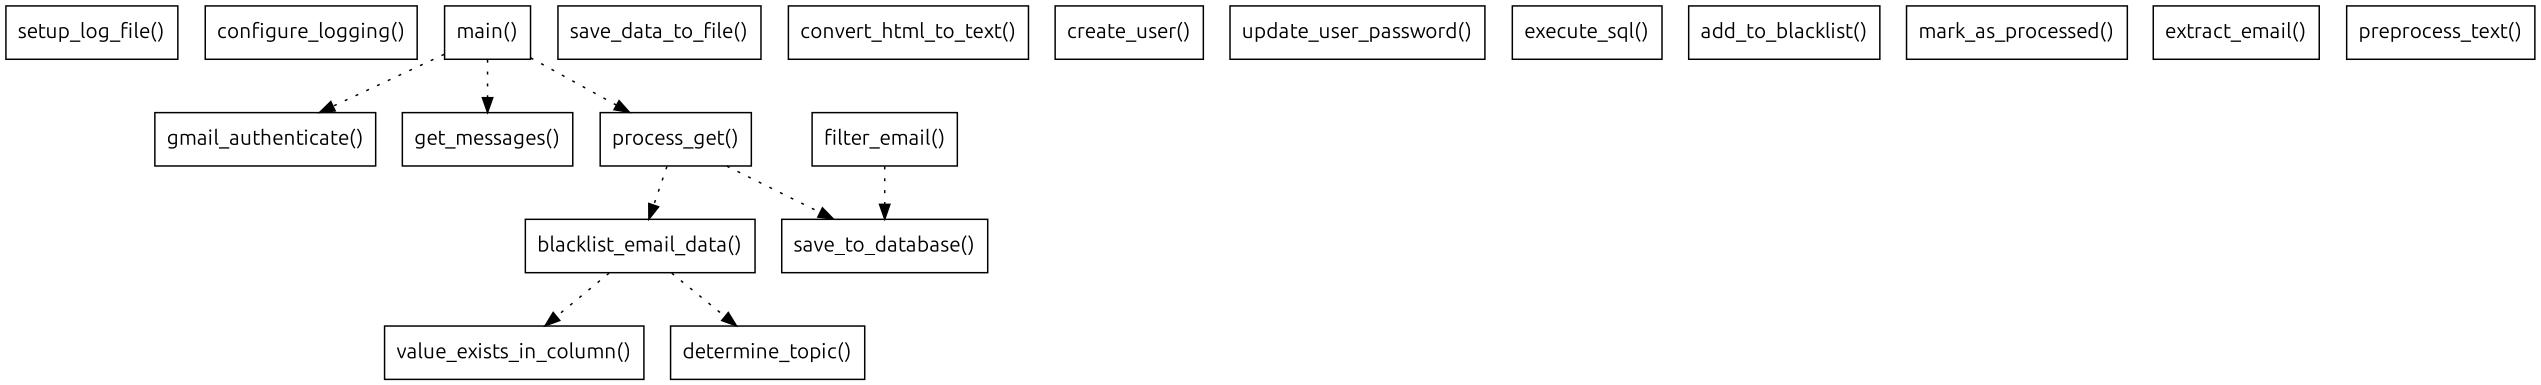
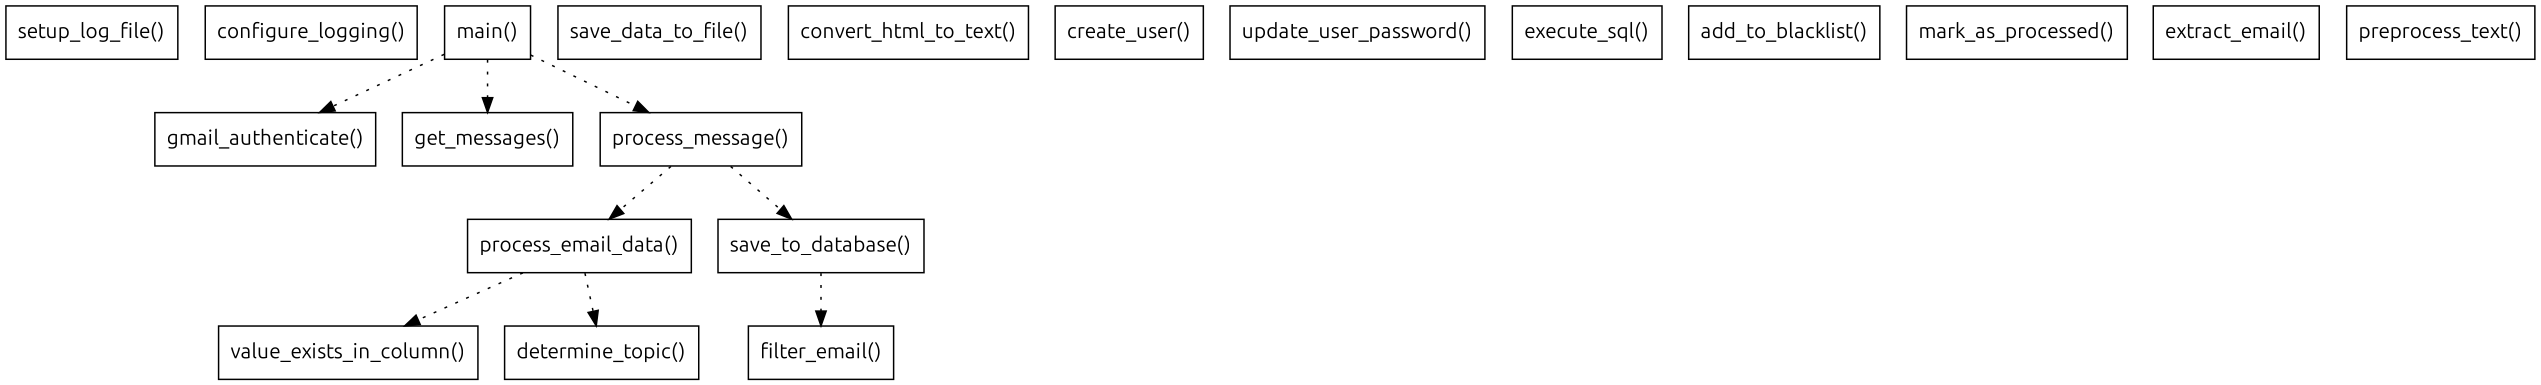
node "process_get()": label "process_get()" -> "process_message()"
edge "filter_email()" -> "save_to_database()": reversed
node "blacklist_email_data()": label "blacklist_email_data()" -> "process_email_data()"
